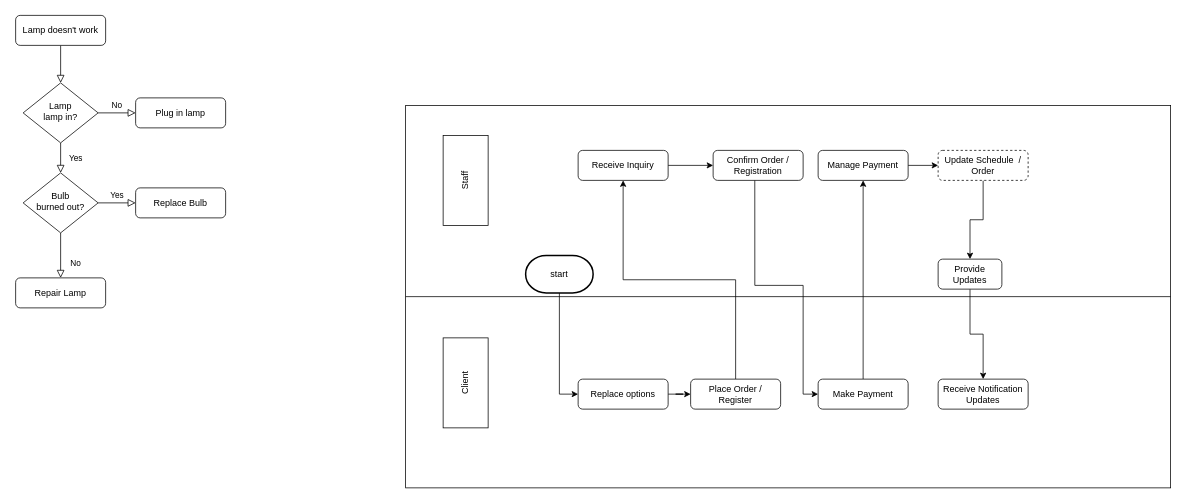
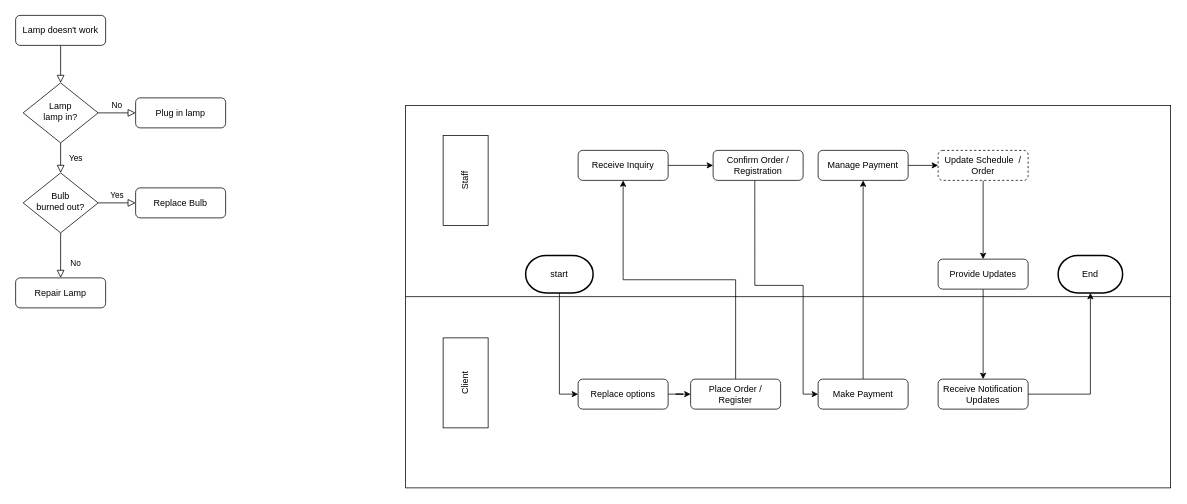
node "Provide Updates": size 64x30 -> 90x30
node "End": added
edge "Receive Notification Updates" -> "End": added
